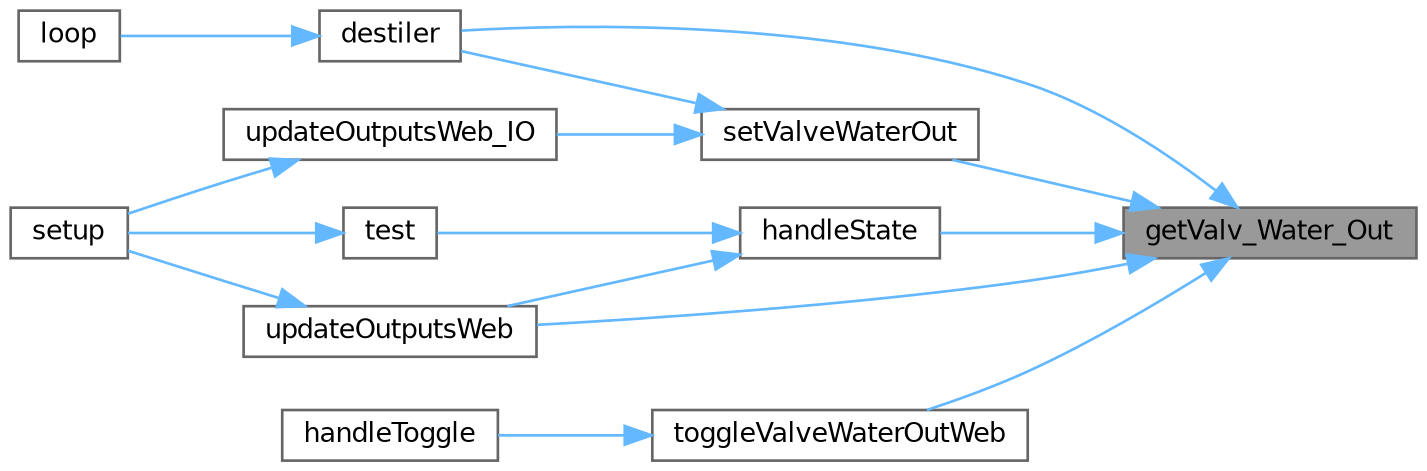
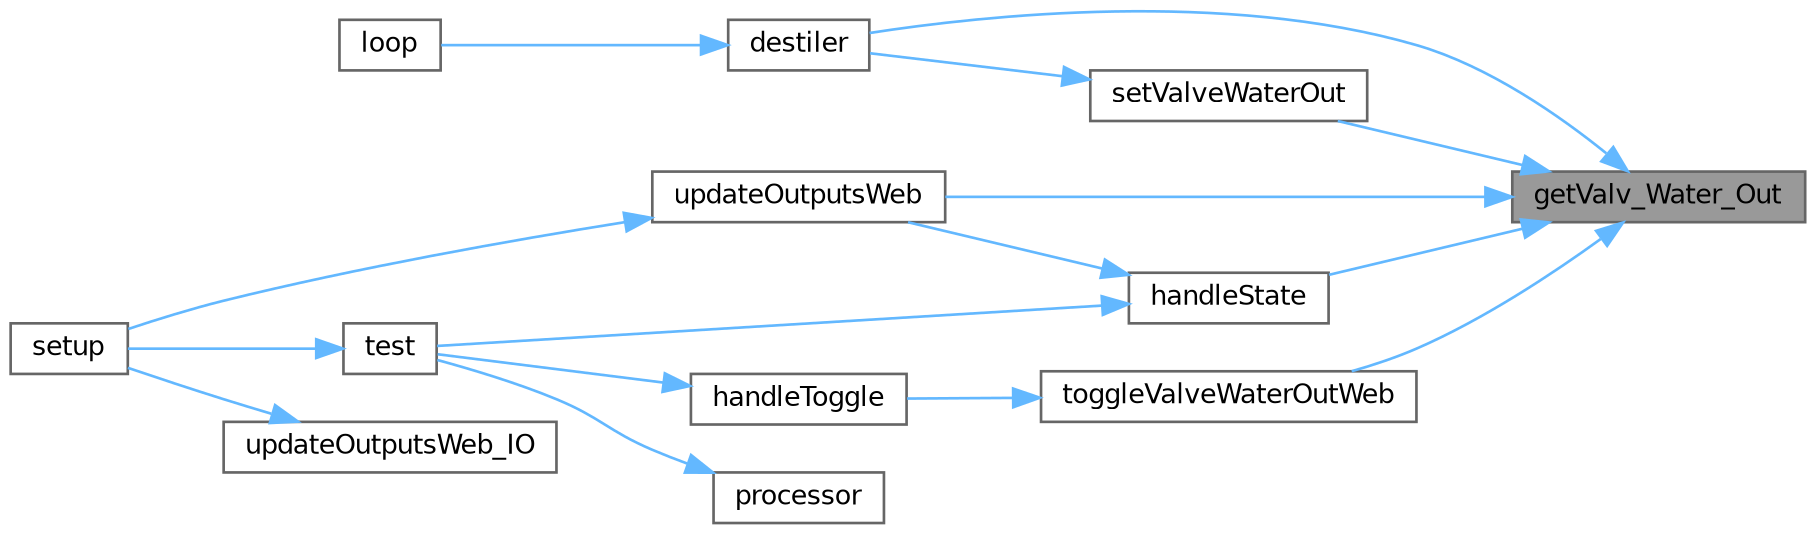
edge "updateOutputsWeb_IO" -> "setValveWaterOut": removed
edge "test" -> "handleToggle": added
node "processor": added
